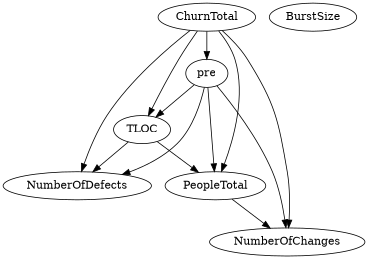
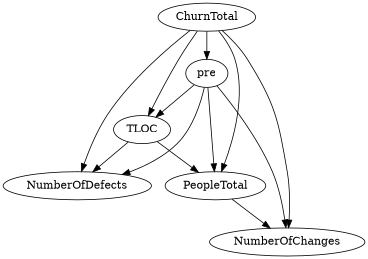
node "BurstSize": removed
